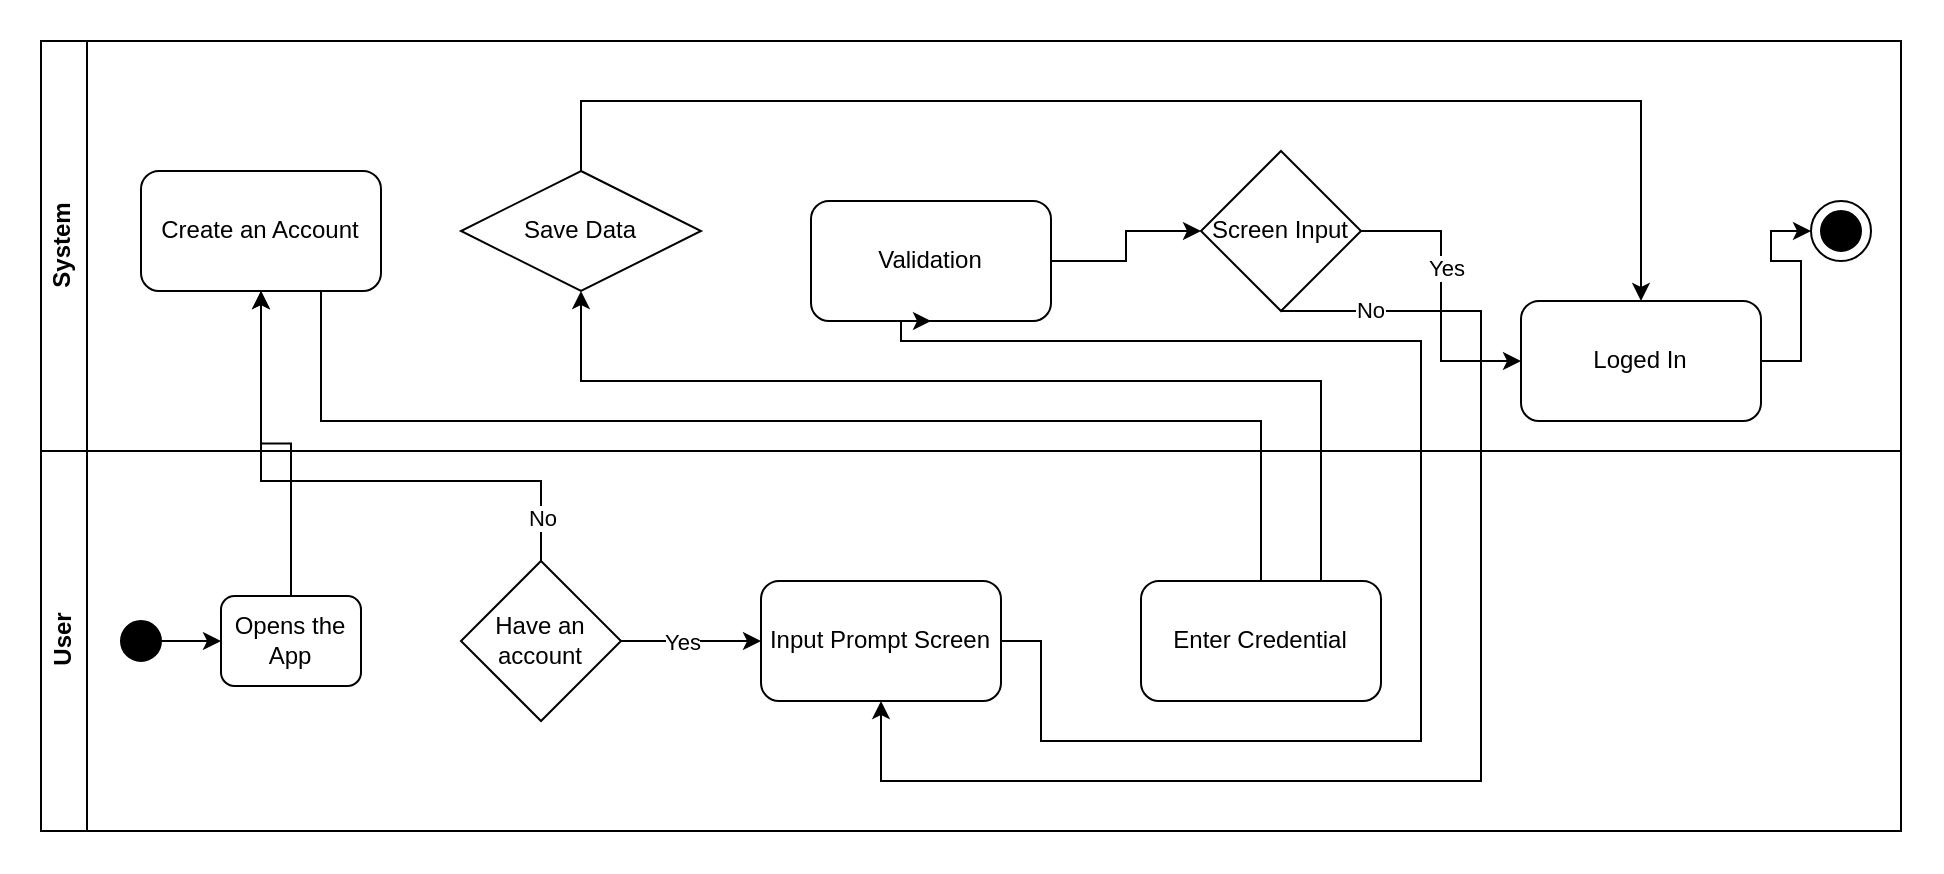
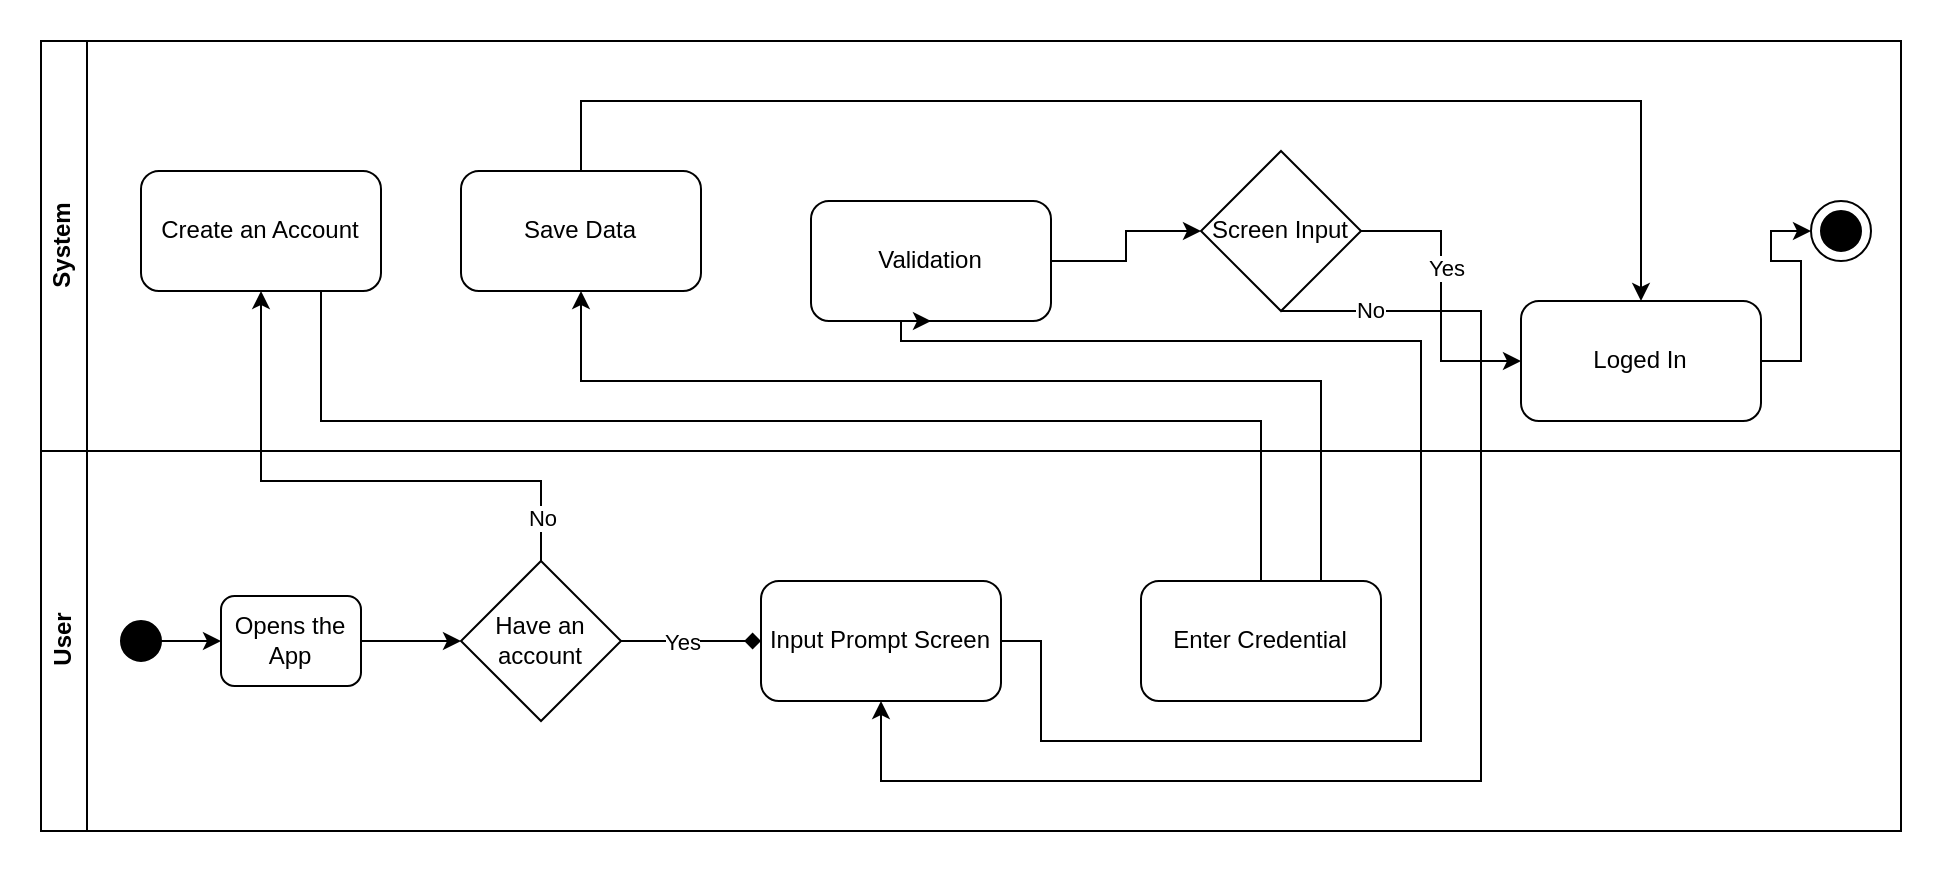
node "Save Data": shape diamond -> rounded rectangle
edge "Opens the App" -> "Create an Account": now "Opens the App" -> "Have an account"
edge "Have an account" -> "Input Prompt Screen": arrowhead classic -> diamond
